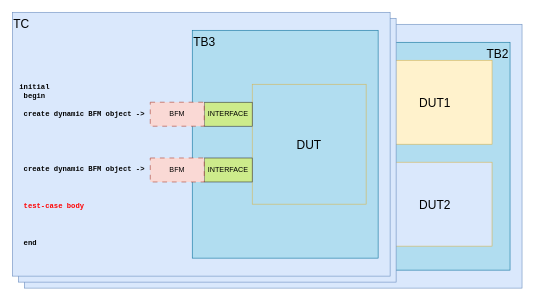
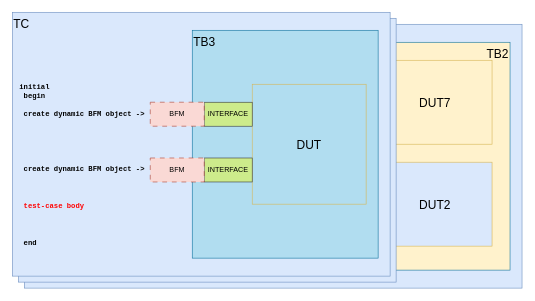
node "DUT1": label "DUT1" -> "DUT7"
node "TB2": fillcolor #b1ddf0 -> #fff2cc
